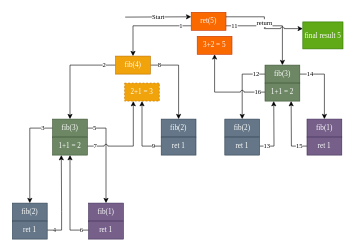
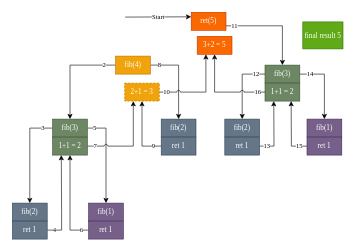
edge "ret(5)" -> "final result 5": removed, label "return"
edge "ret(5)" -> "fib(4)": removed, label "1"
edge "2+1 = 3" -> "3+2 = 5": added, label "10"
